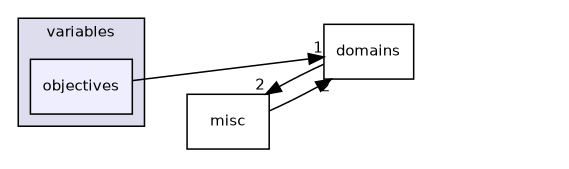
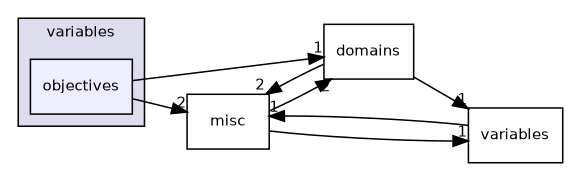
edge "objectives" -> "misc": added
node "variables": added
